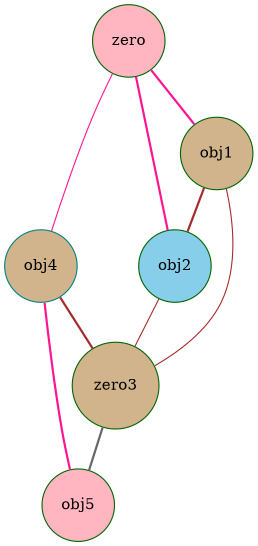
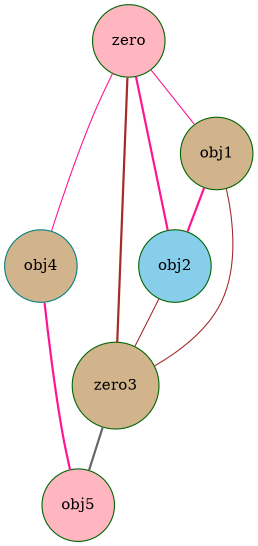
edge "zero" -- "obj1": style bold -> solid
edge "obj1" -- "obj2": color brown -> deeppink
edge "obj4" -- "zero3": now "zero" -- "zero3"
